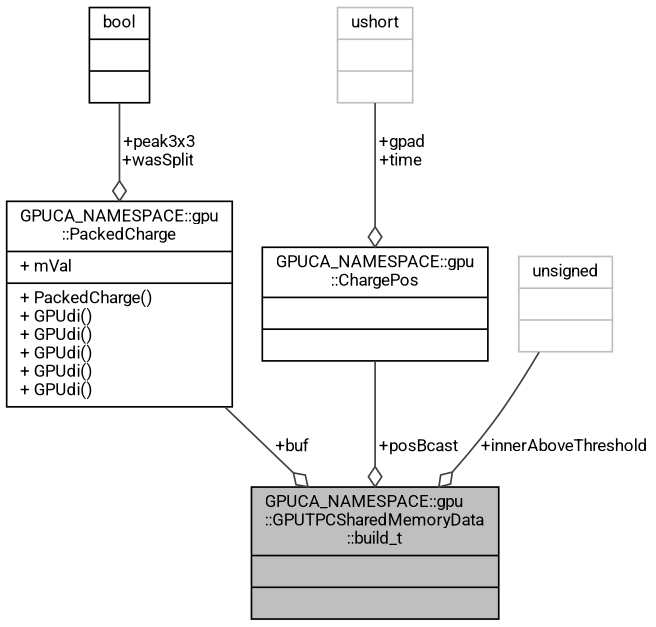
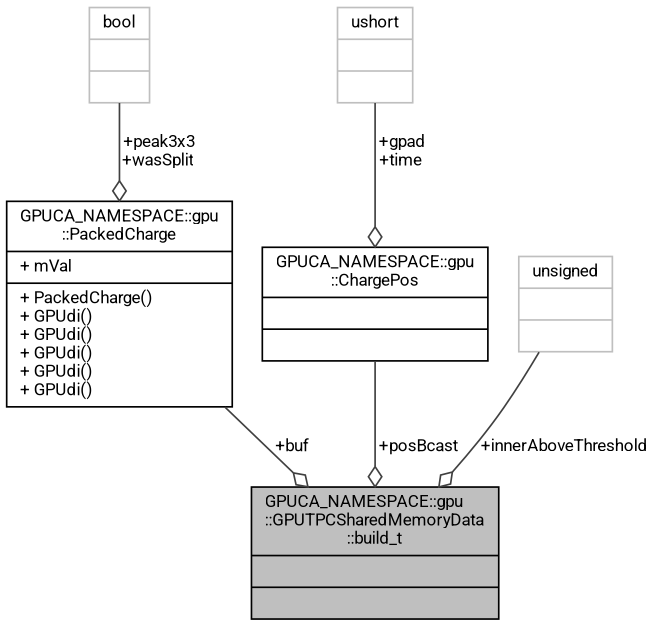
node "bool": color black -> grey75
